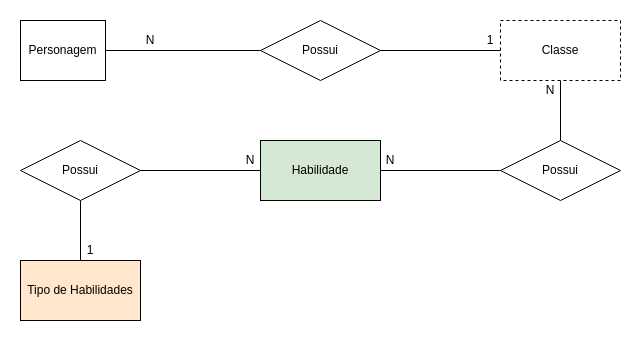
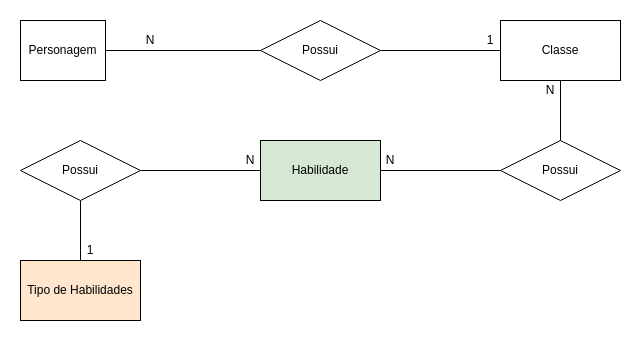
node "Classe": style dashed -> solid
